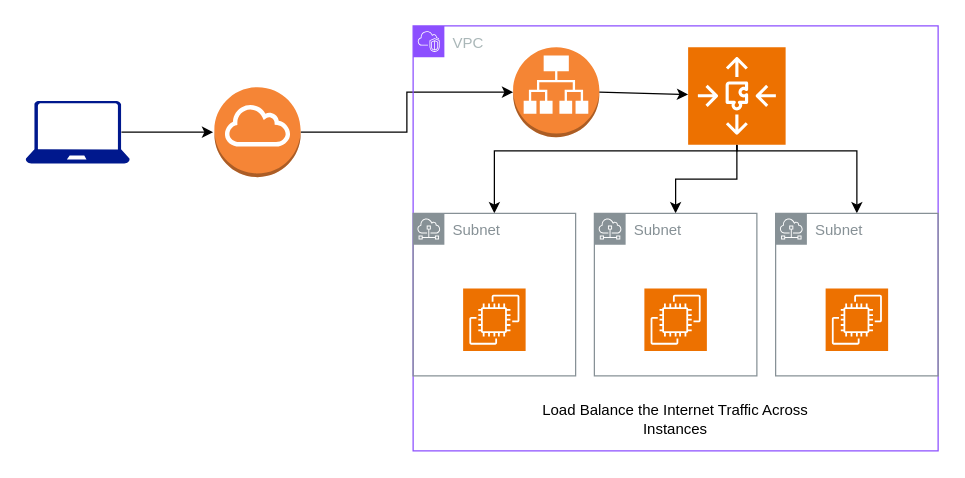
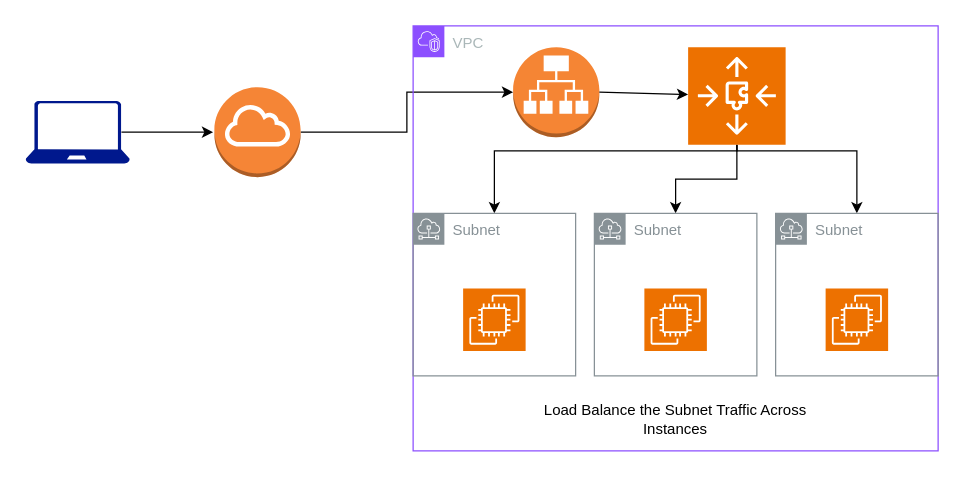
node "Load Balance the Internet Traffic Across Instances": label "Load Balance the Internet Traffic Across Instances" -> "Load Balance the Subnet Traffic Across Instances"
